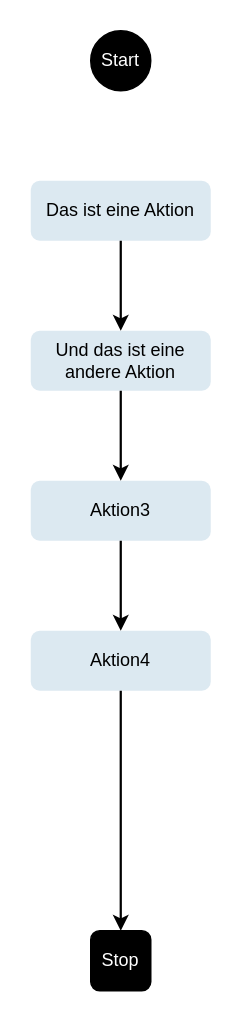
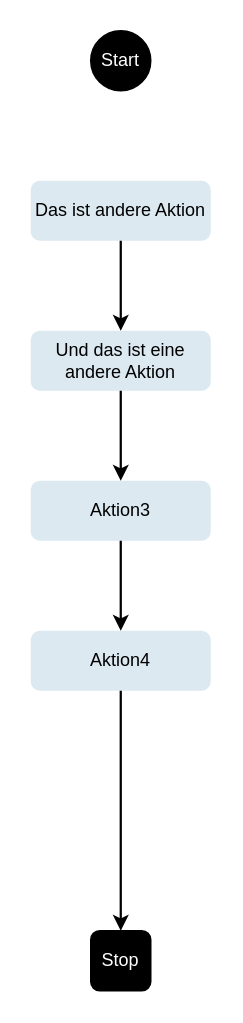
node "Das ist eine Aktion": label "Das ist eine Aktion" -> "Das ist andere Aktion"
